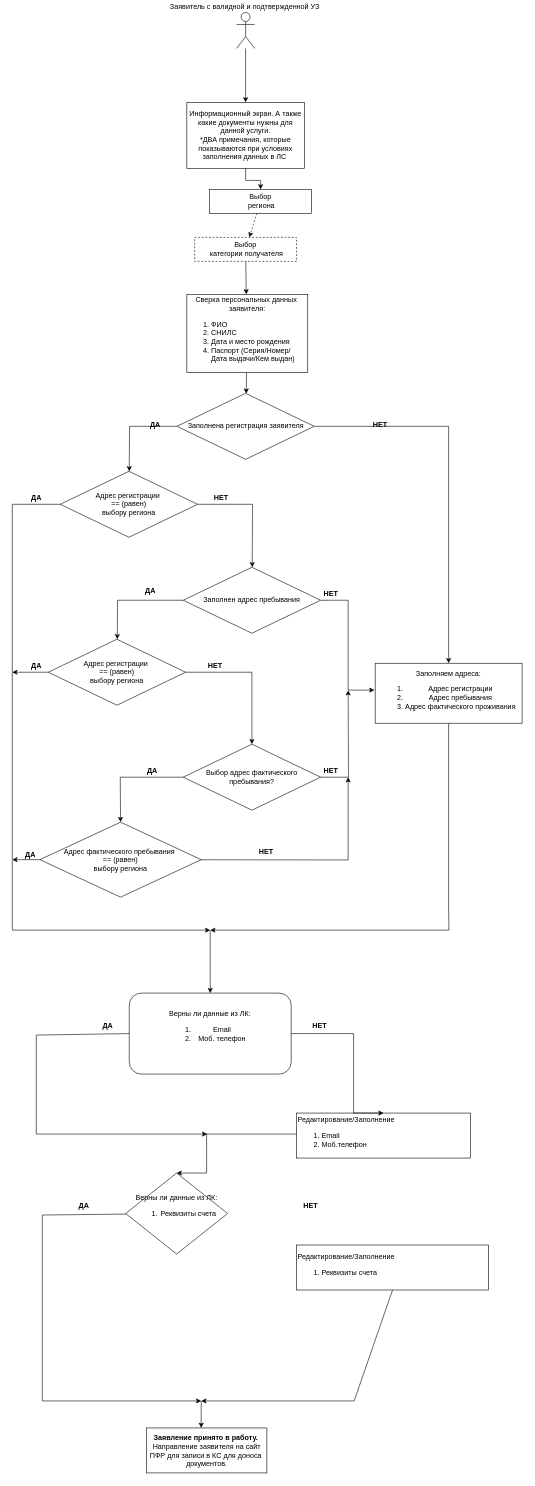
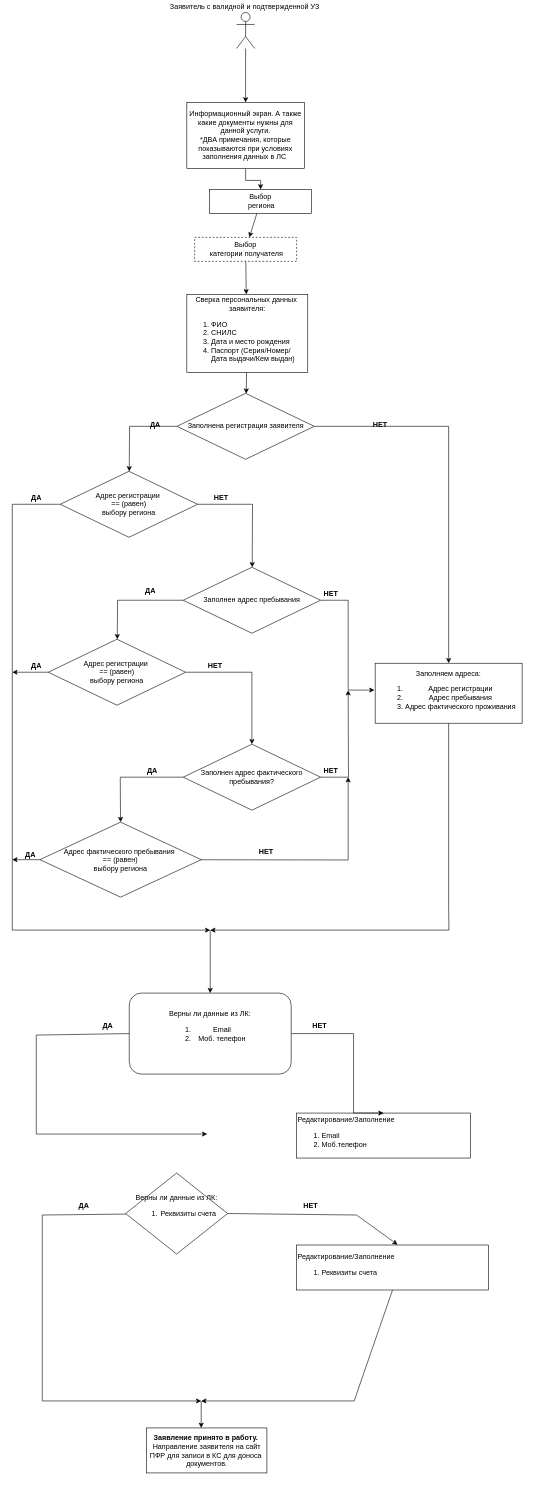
edge "Выбор региона" -> "Выбор категории получателя": style dashed -> solid
node "Выбор адрес фактического пребывания?": label "Выбор адрес фактического пребывания?" -> "Заполнен адрес фактического пребывания?"
edge "Редактирование/Заполнение Email Моб.телефон" -> "Верны ли данные из ЛК: Реквизиты счета": removed
edge "Верны ли данные из ЛК: Реквизиты счета" -> "Редактирование/Заполнение Реквизиты счета": added
